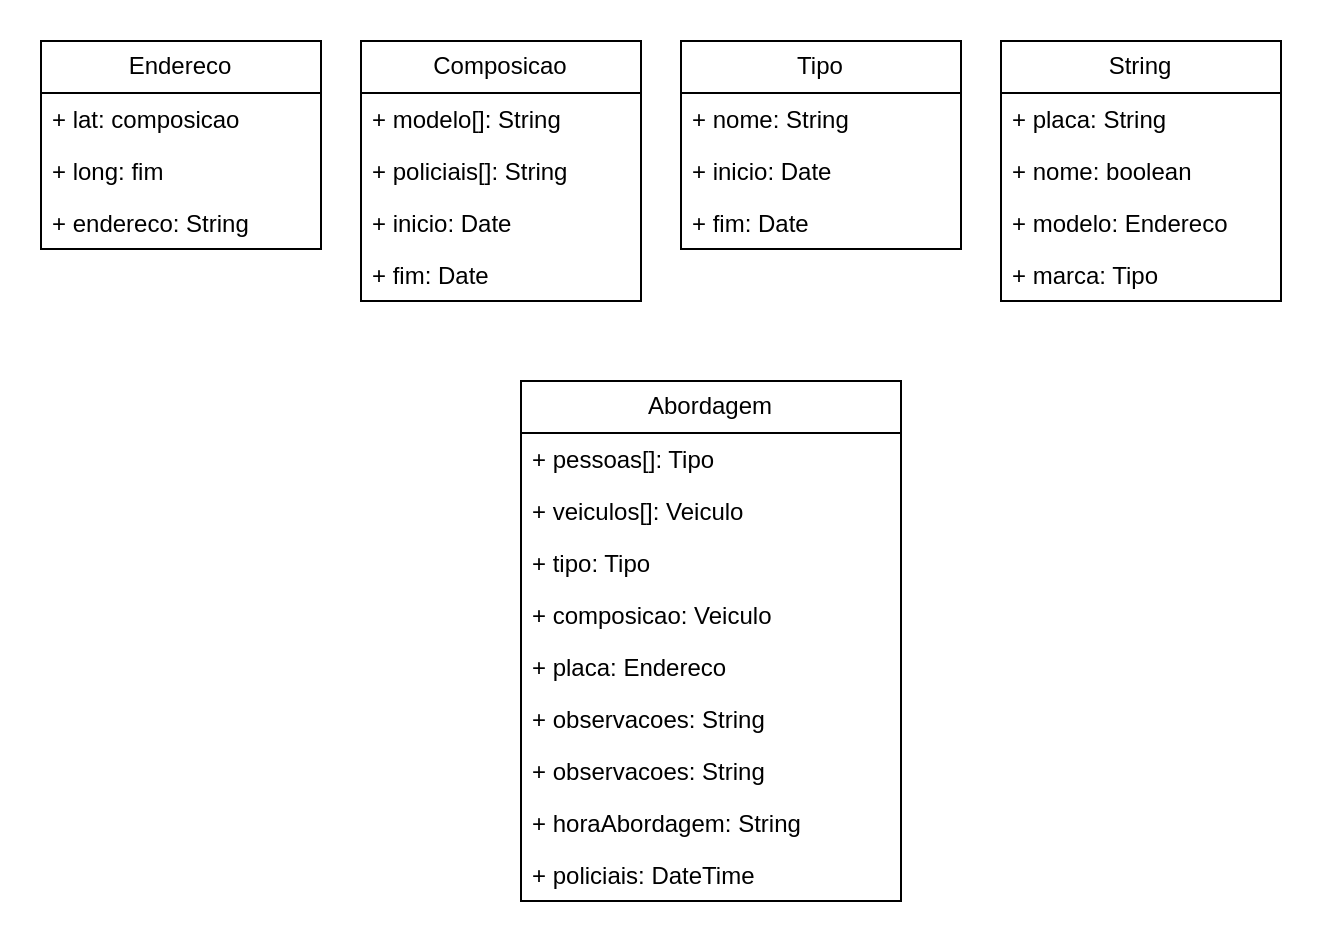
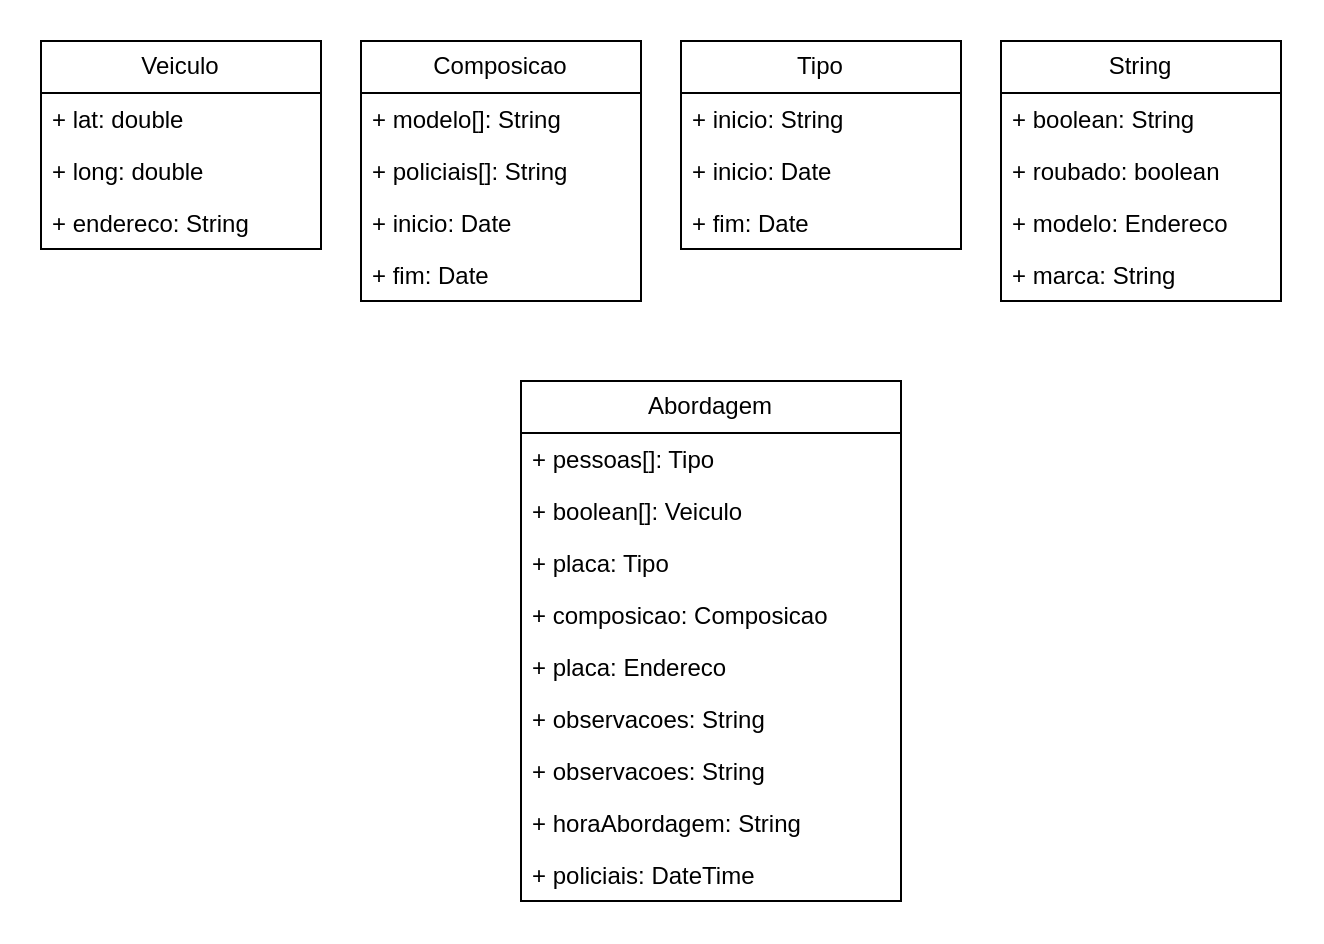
node "Endereco": label "Endereco" -> "Veiculo"
node "+ lat: composicao": label "+ lat: composicao" -> "+ lat: double"
node "+ nome: String": label "+ nome: String" -> "+ inicio: String"
node "+ placa: String": label "+ placa: String" -> "+ boolean: String"
node "+ long: fim": label "+ long: fim" -> "+ long: double"
node "+ nome: boolean": label "+ nome: boolean" -> "+ roubado: boolean"
node "+ marca: Tipo": label "+ marca: Tipo" -> "+ marca: String"
node "+ veiculos[]: Veiculo": label "+ veiculos[]: Veiculo" -> "+ boolean[]: Veiculo"
node "+ tipo: Tipo": label "+ tipo: Tipo" -> "+ placa: Tipo"
node "+ composicao: Veiculo": label "+ composicao: Veiculo" -> "+ composicao: Composicao"
